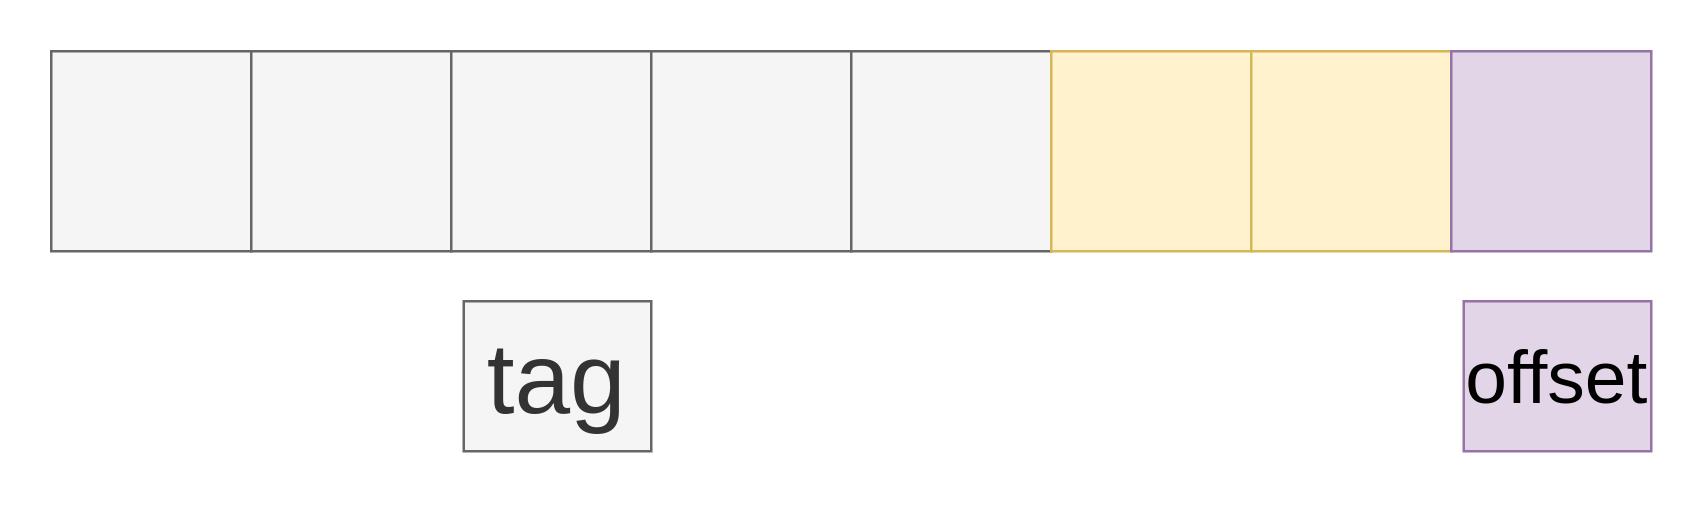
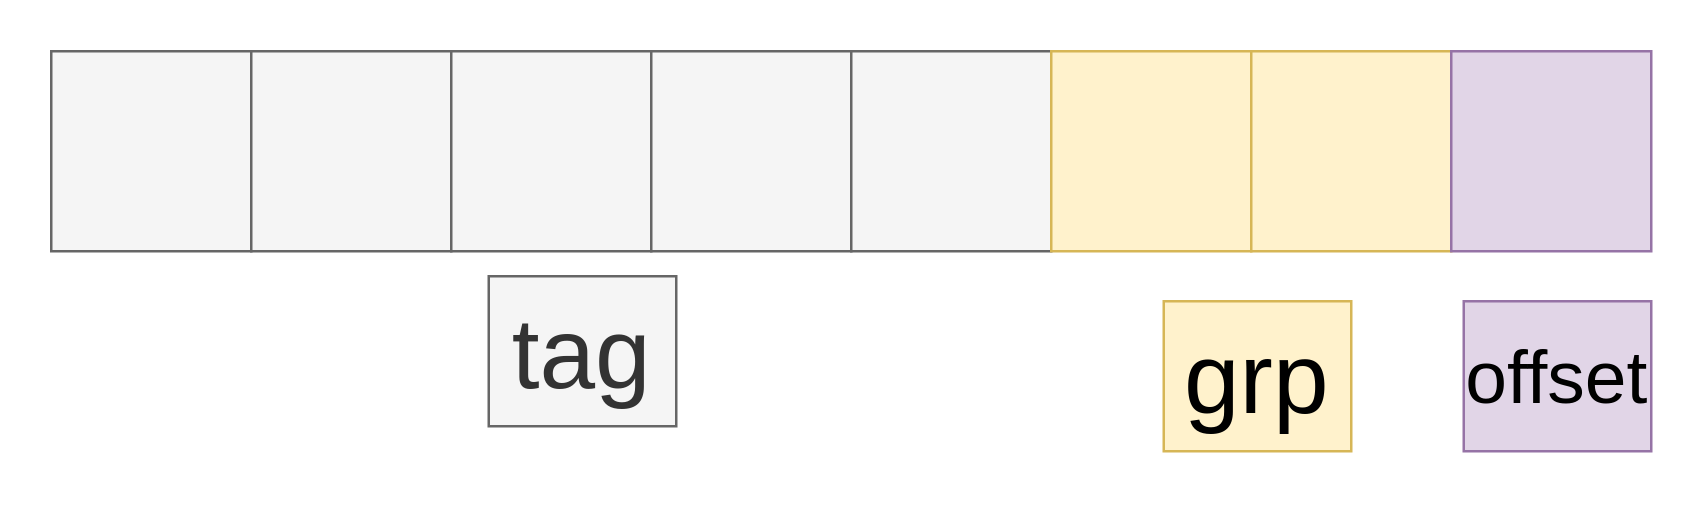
node "tag": moved (558, 376) -> (583, 351)
node "grp": added
